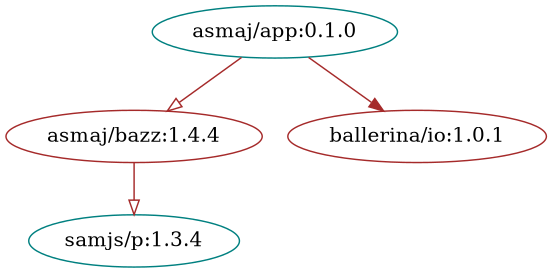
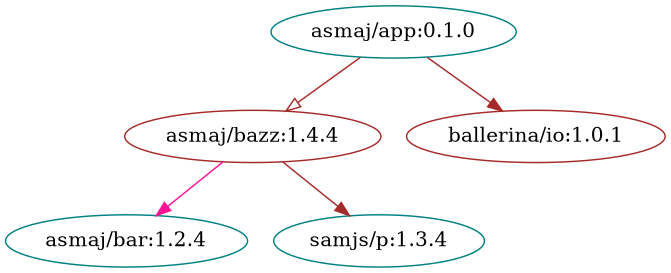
edge "asmaj/bazz:1.4.4" -> "samjs/p:1.3.4": arrowhead onormal -> normal
node "asmaj/bar:1.2.4": added
